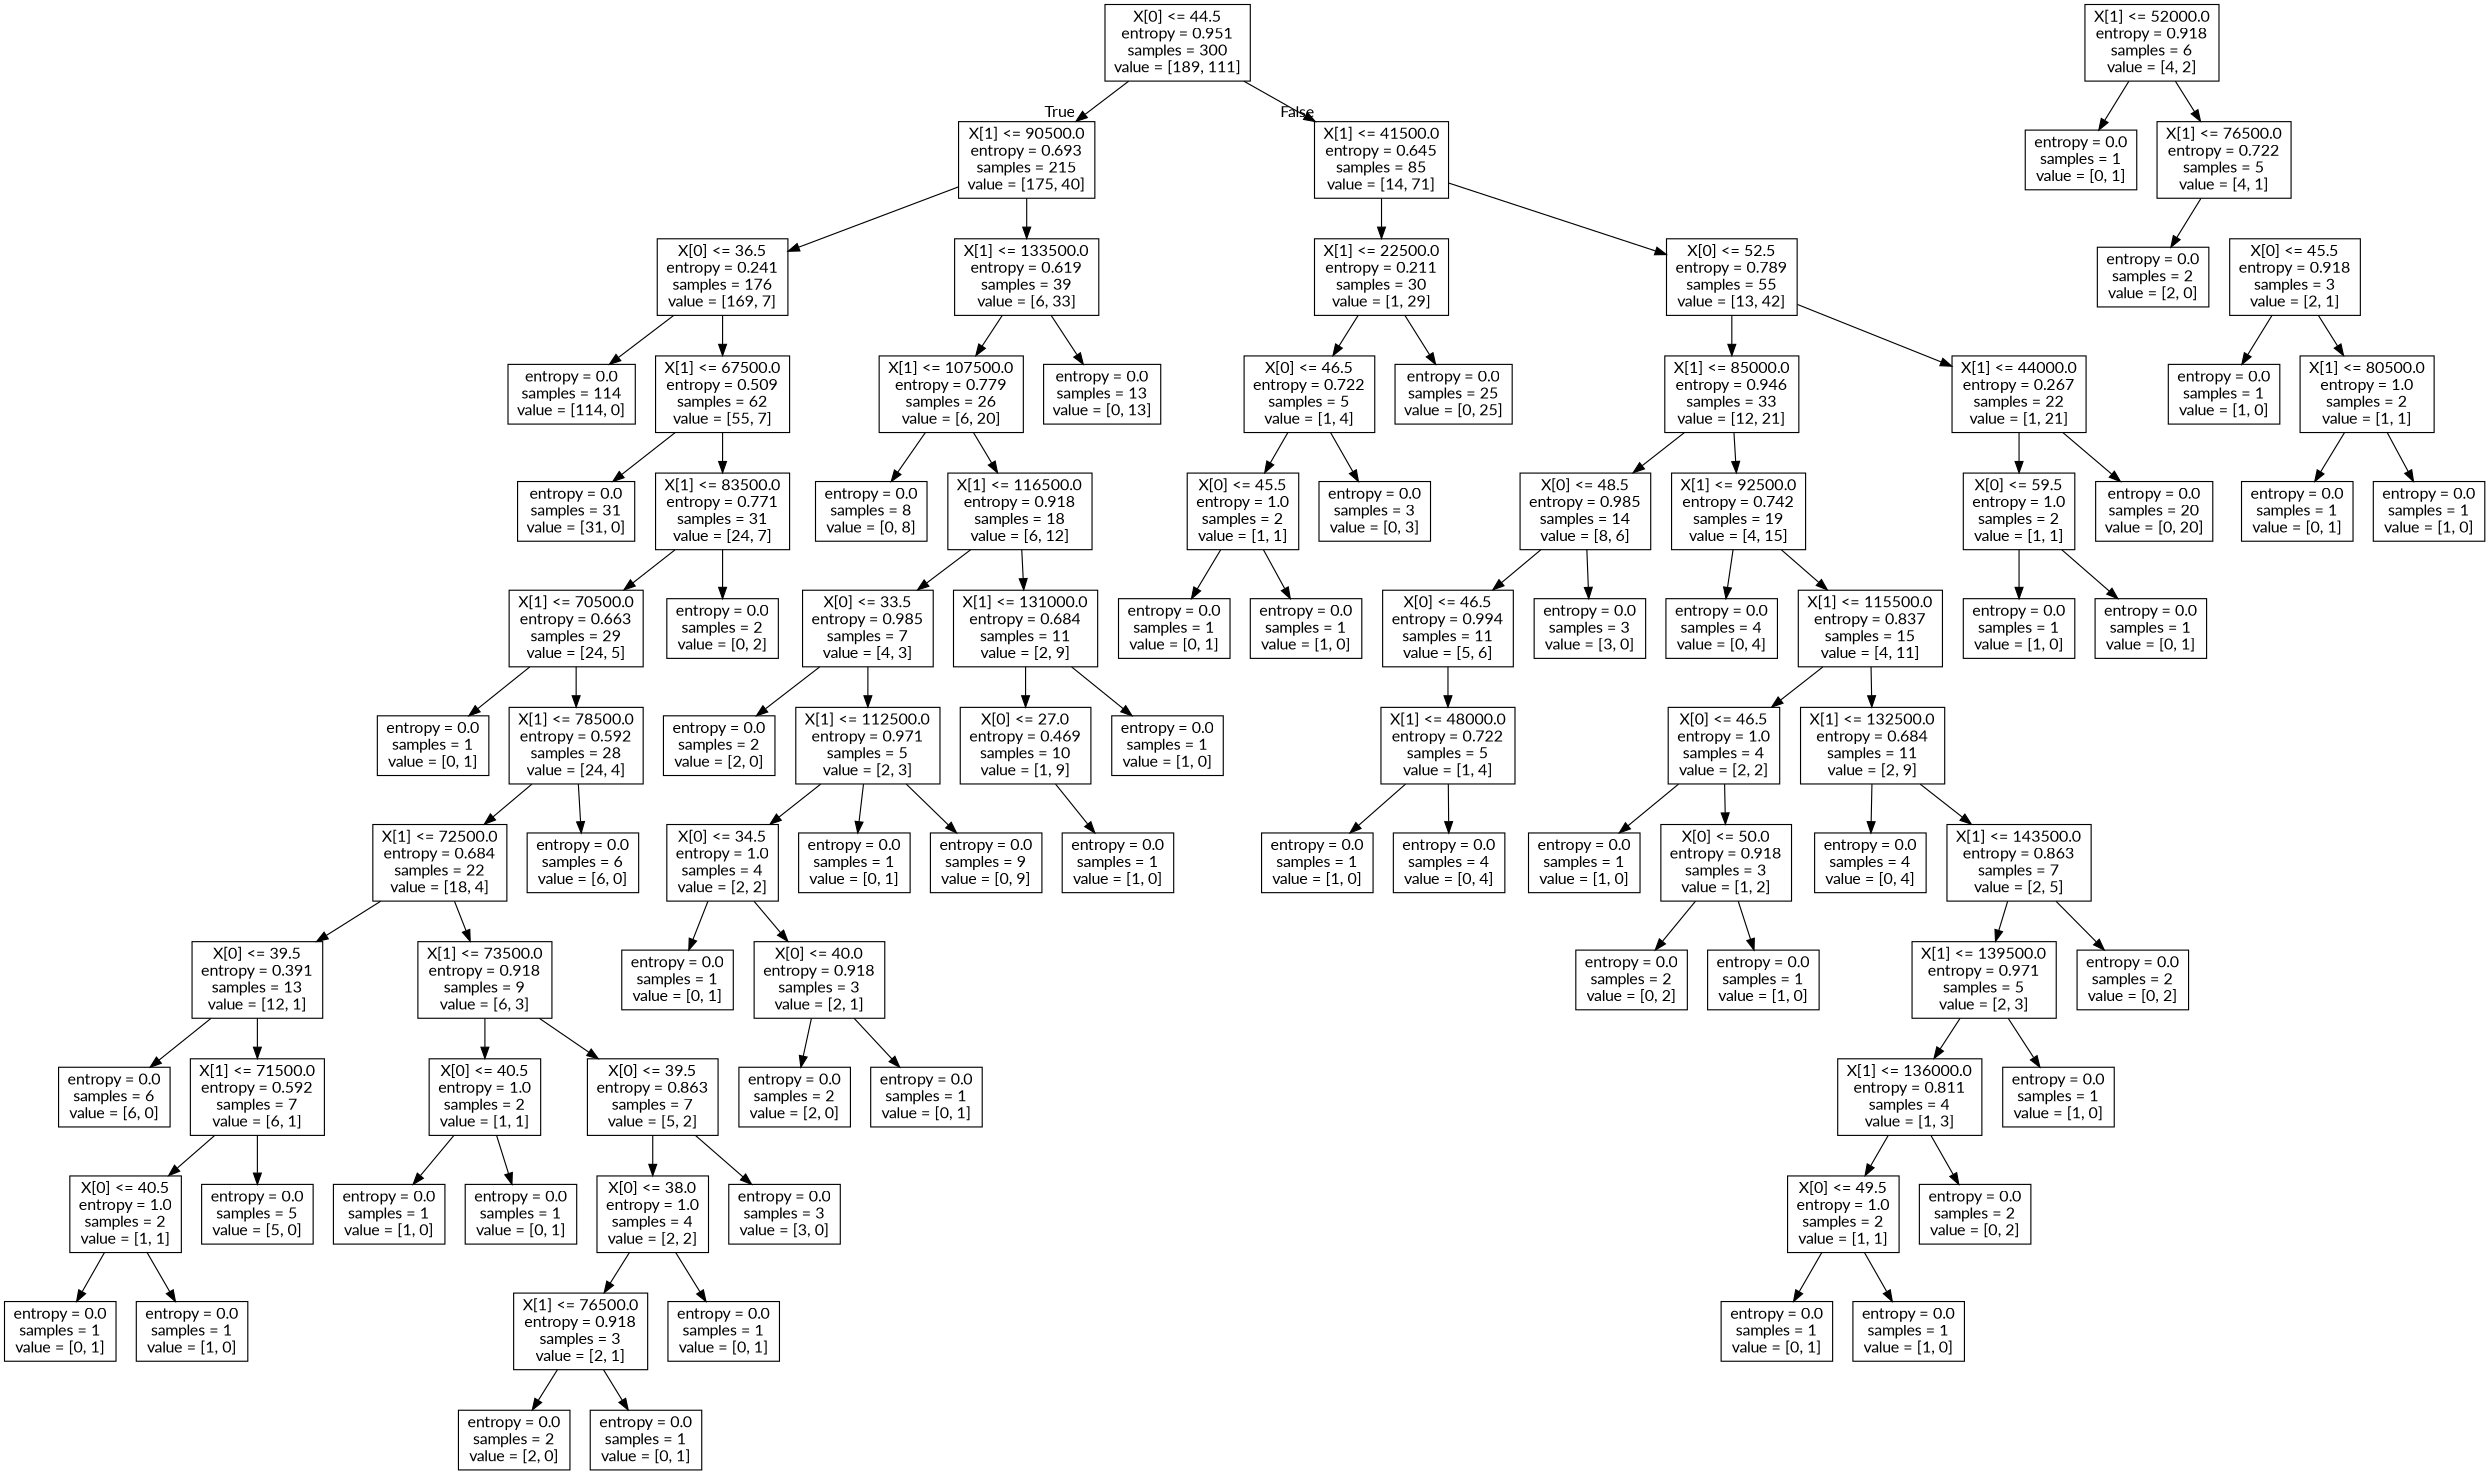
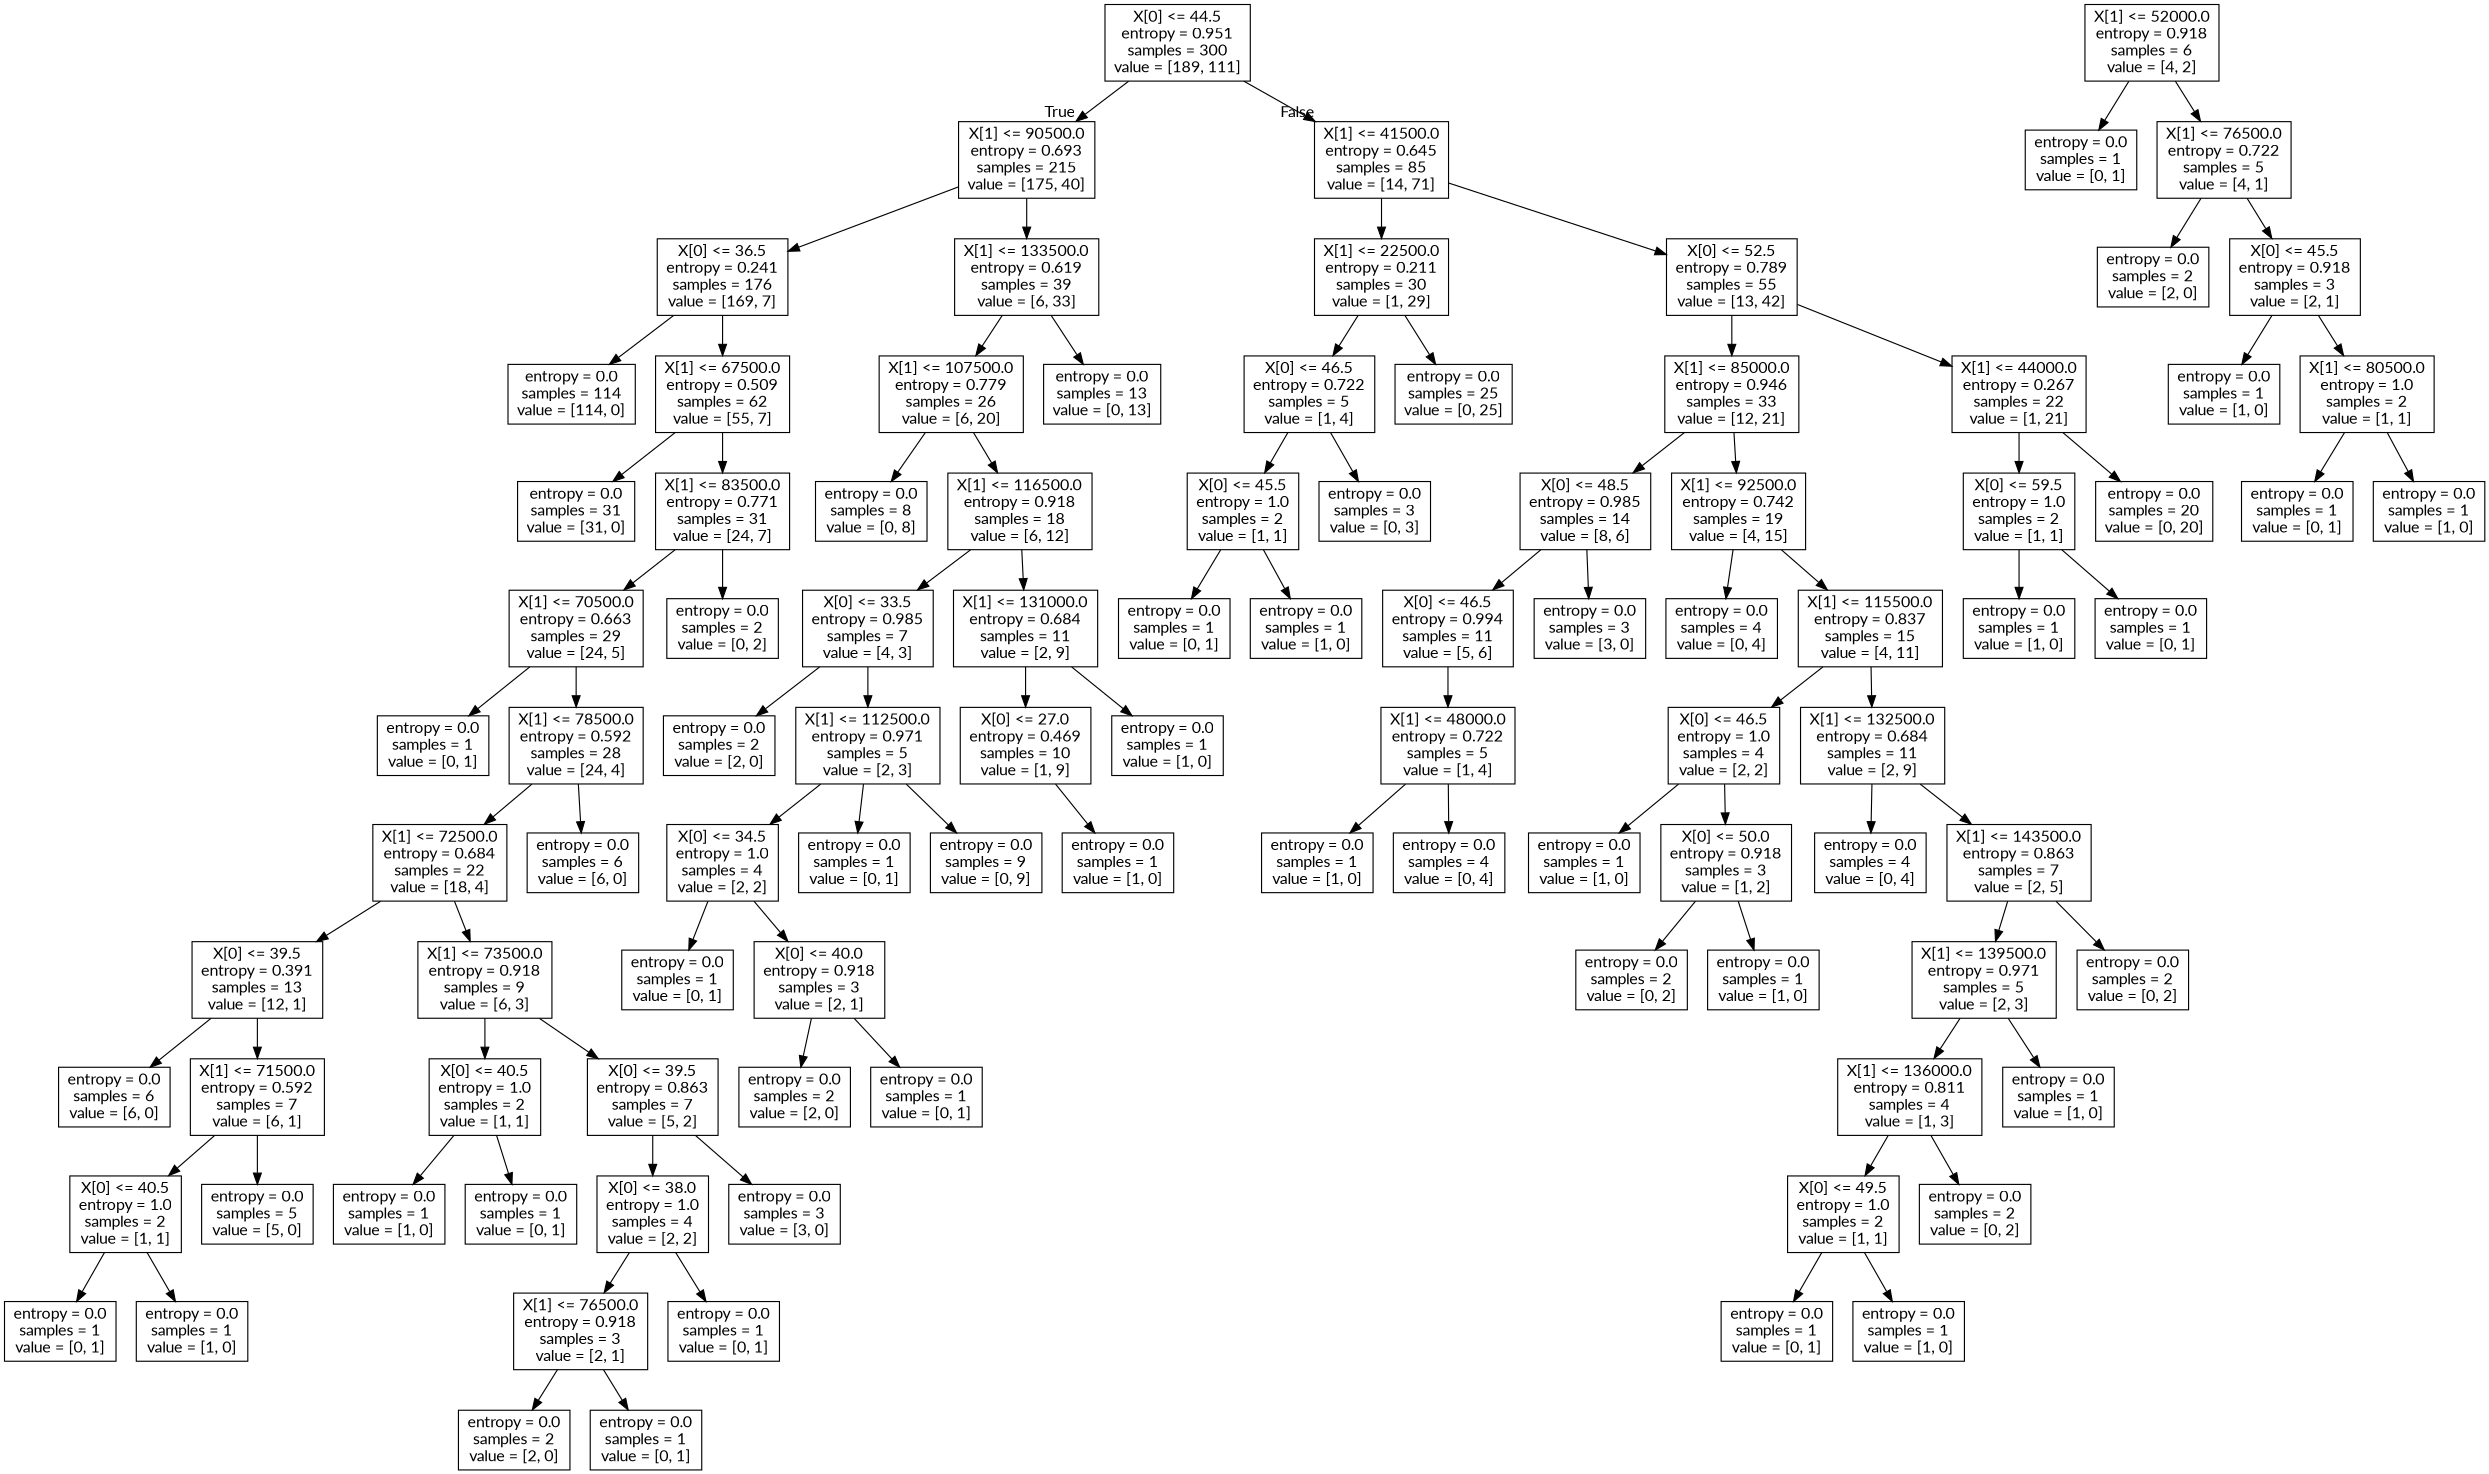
edge "X[1] <= 76500.0 entropy = 0.722 samples = 5 value = [4, 1]" -> "X[0] <= 45.5 entropy = 0.918 samples = 3 value = [2, 1]": added
